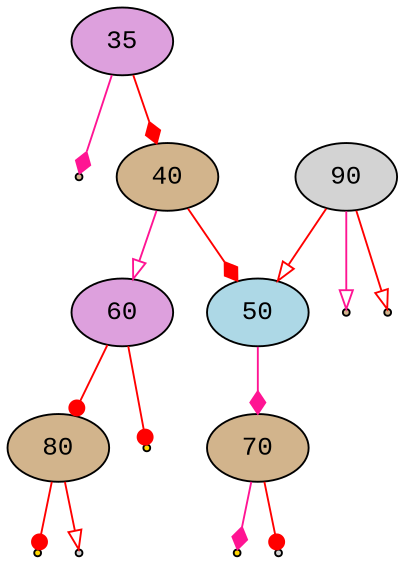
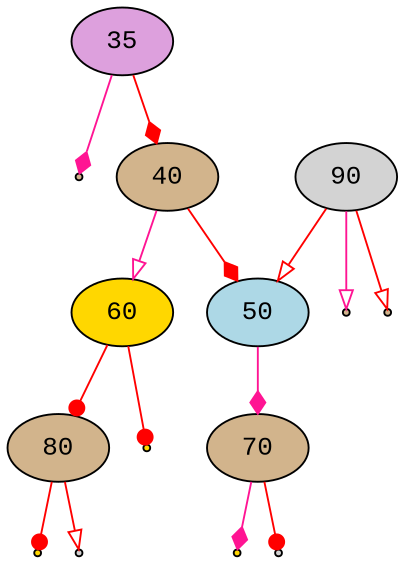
node "60": fillcolor plum -> gold
